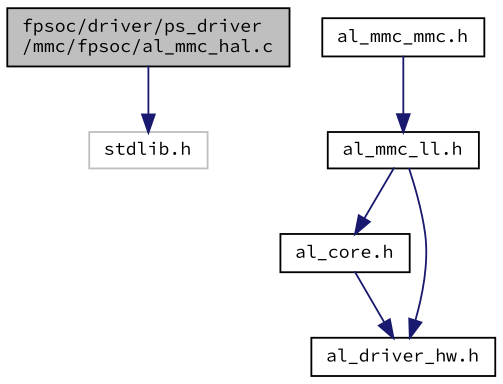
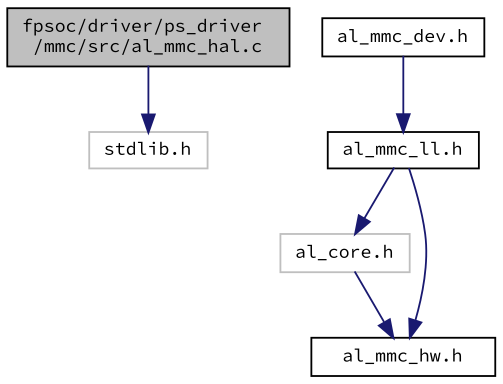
node "fpsoc/driver/ps_driver /mmc/fpsoc/al_mmc_hal.c": label "fpsoc/driver/ps_driver /mmc/fpsoc/al_mmc_hal.c" -> "fpsoc/driver/ps_driver /mmc/src/al_mmc_hal.c"
node "al_mmc_mmc.h": label "al_mmc_mmc.h" -> "al_mmc_dev.h"
node "al_core.h": color black -> grey75
node "al_driver_hw.h": label "al_driver_hw.h" -> "al_mmc_hw.h"
